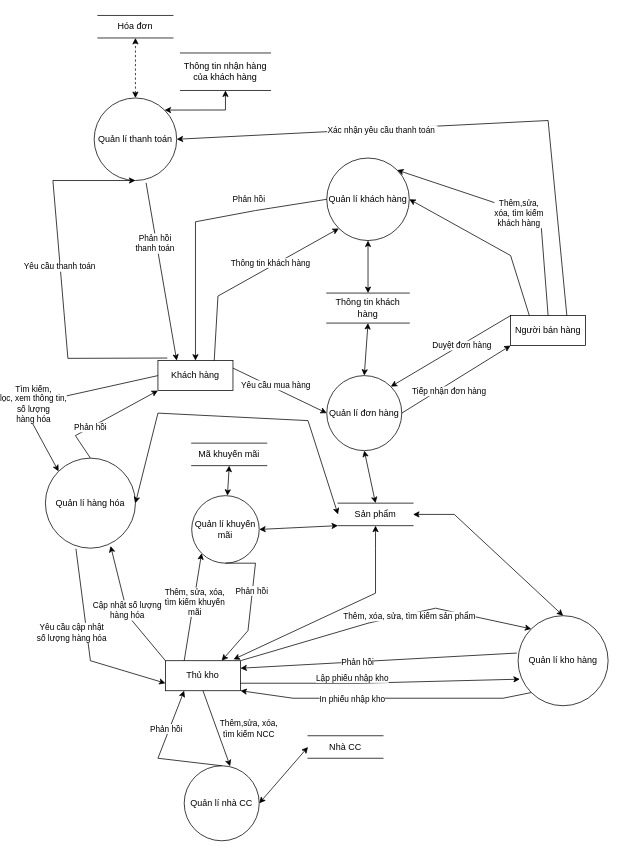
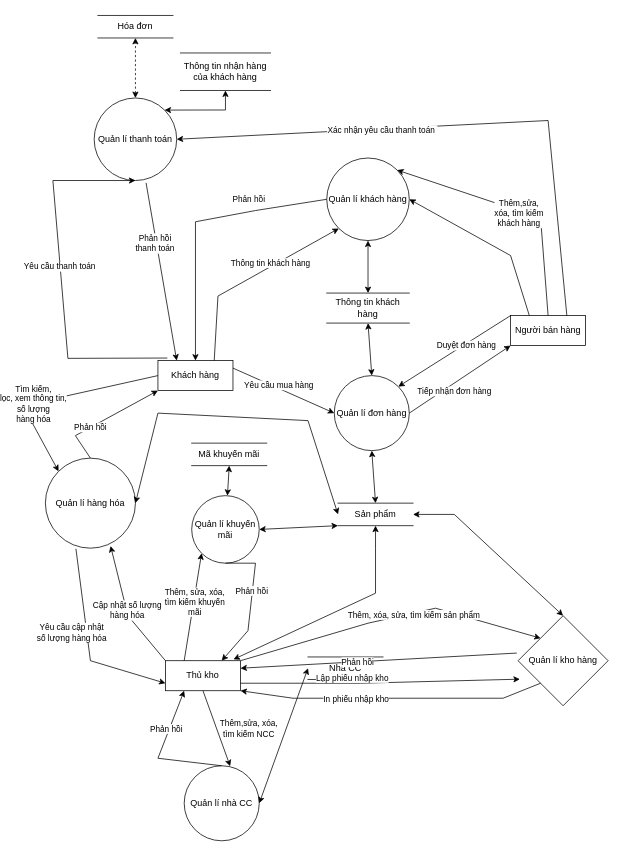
node "Quản lí đơn hàng": moved (364, 413) -> (372, 413)
node "Quản lí kho hàng": shape ellipse -> diamond
node "Nhà CC": moved (345, 747) -> (345, 668)
